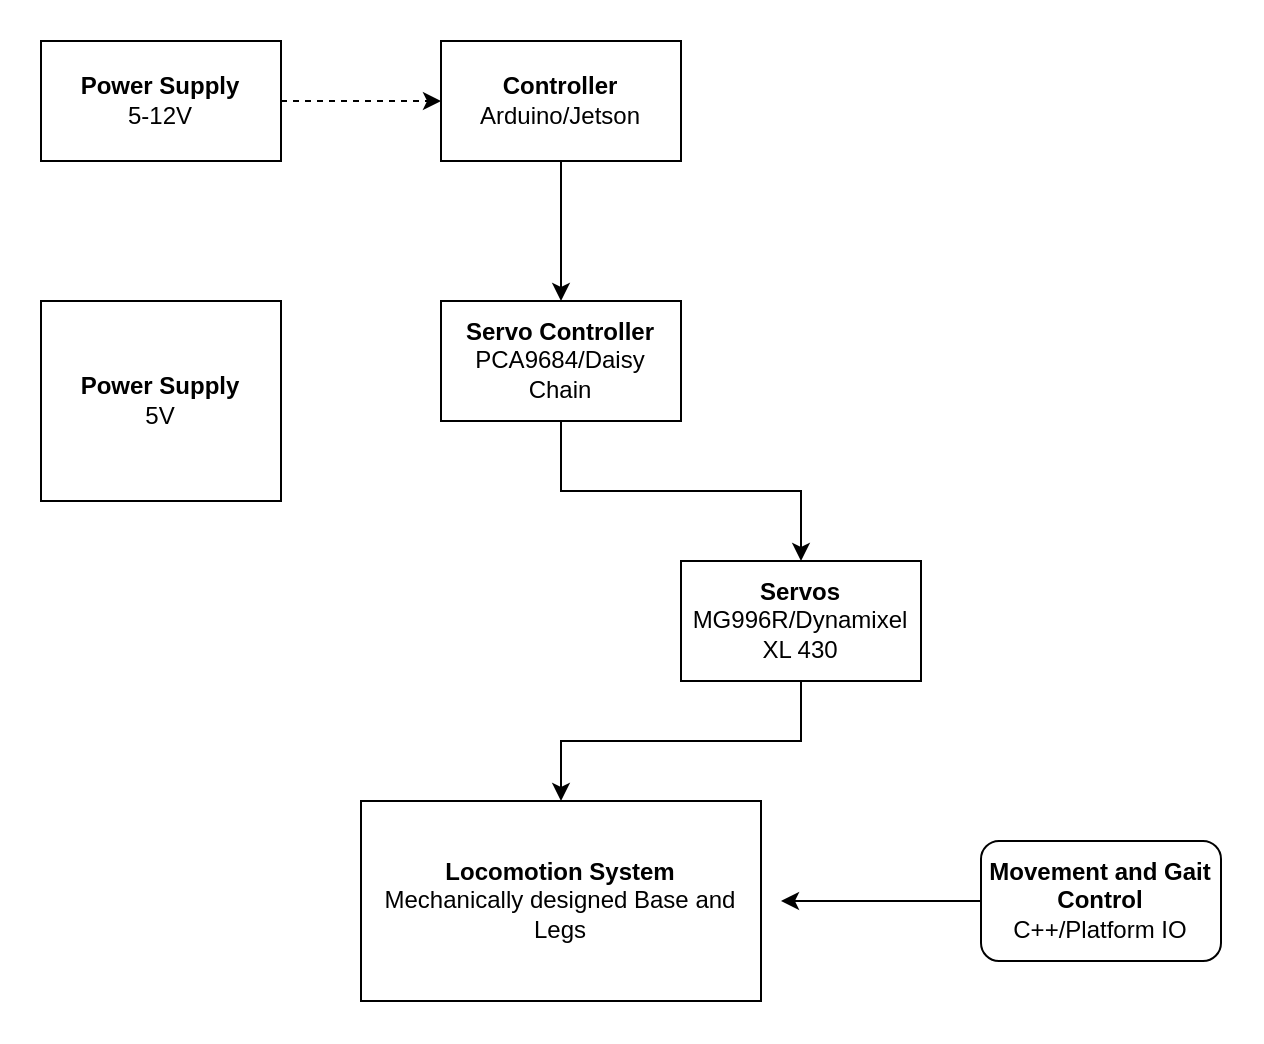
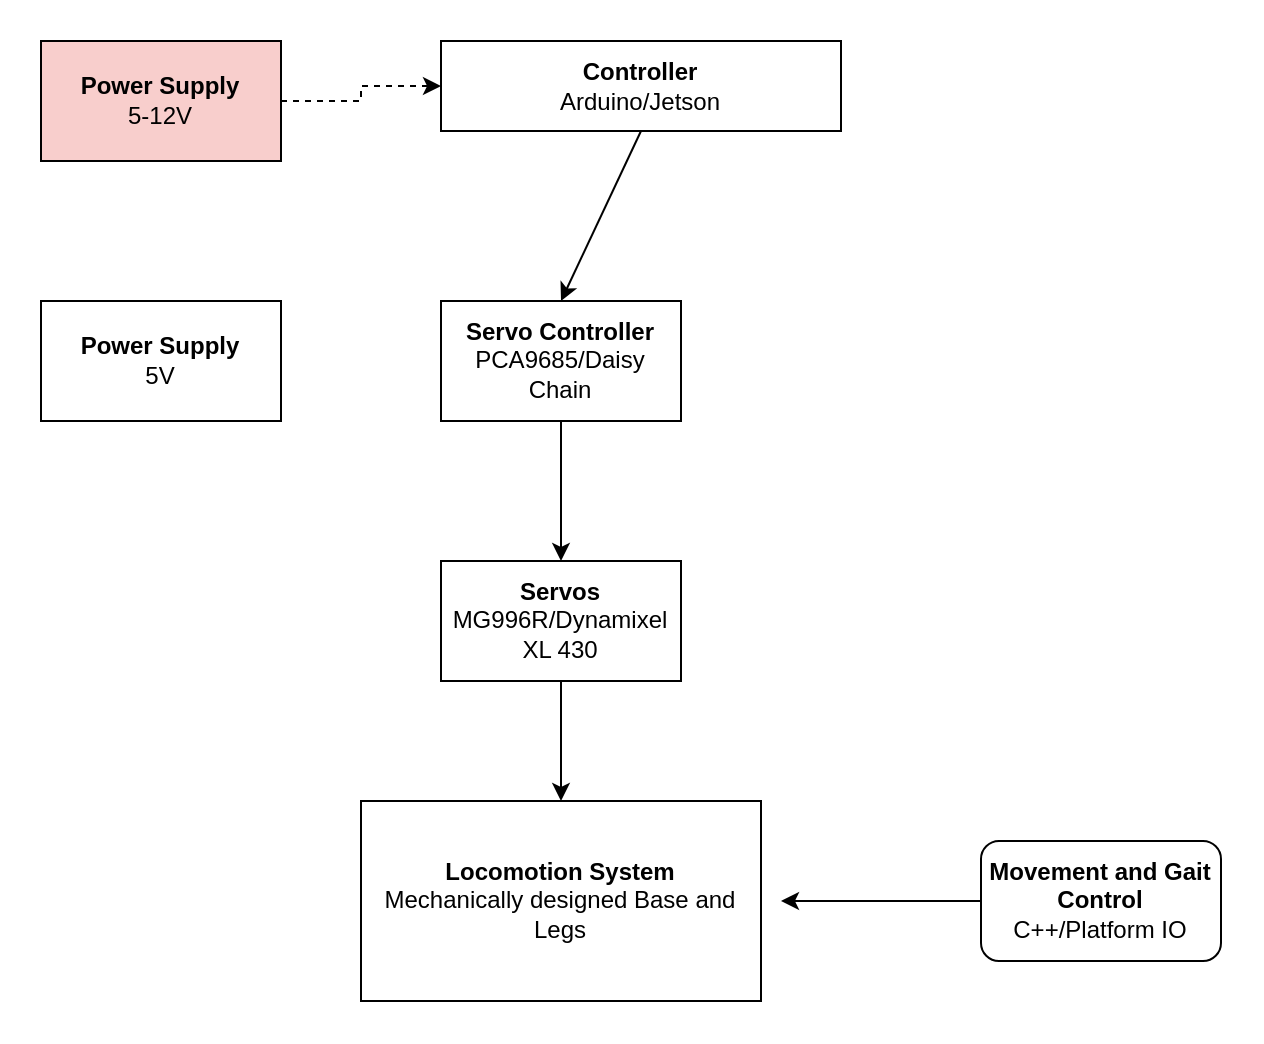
node "Power Supply 5-12V": fillcolor #ffffff -> #f8cecc
node "Controller Arduino/Jetson": size 240x120 -> 400x90
node "Servo Controller PCA9684/Daisy Chain": label "Servo Controller PCA9684/Daisy Chain" -> "Servo Controller PCA9685/Daisy Chain"
node "Power Supply 5V": size 240x200 -> 240x120
node "Servos MG996R/Dynamixel XL 430": moved (801, 621) -> (561, 621)
